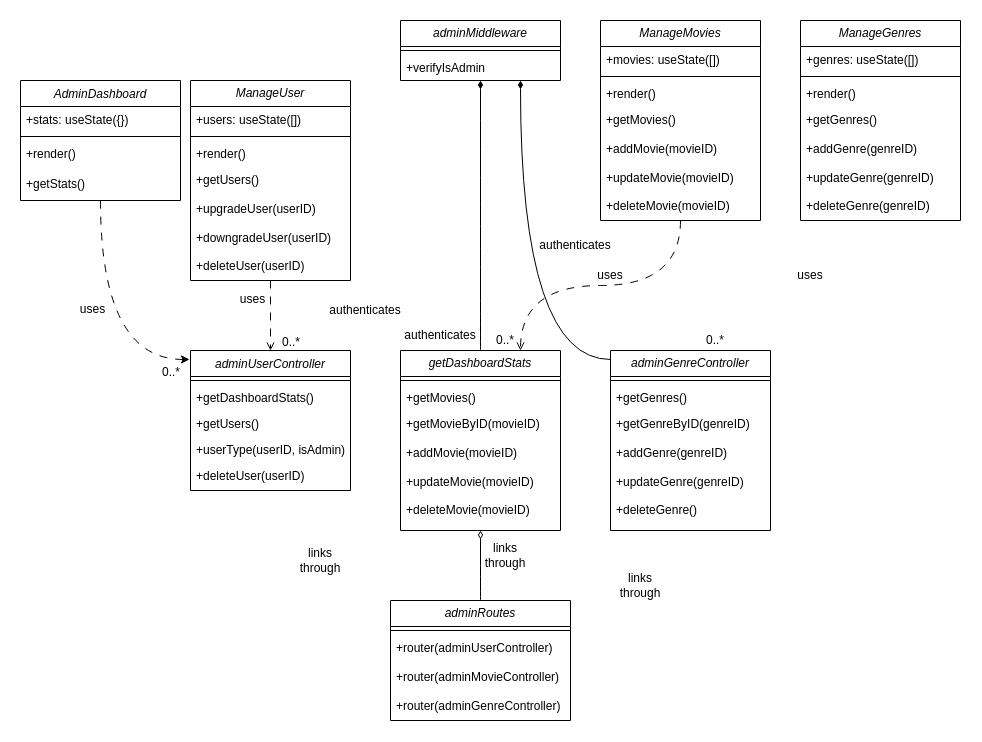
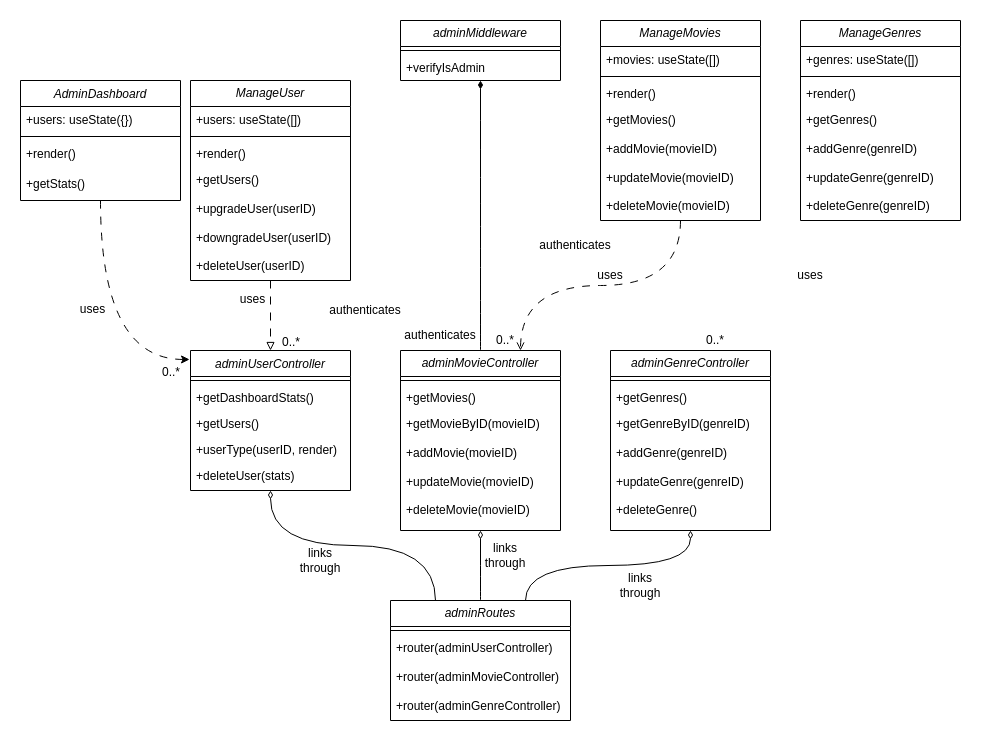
node "+stats: useState({})": label "+stats: useState({})" -> "+users: useState({})"
edge "adminGenreController" -> "+verifyIsAdmin": removed
edge "ManageUser" -> "adminUserController": arrowhead open -> block
node "getDashboardStats": label "getDashboardStats" -> "adminMovieController"
node "+userType(userID, isAdmin)": label "+userType(userID, isAdmin)" -> "+userType(userID, render)"
node "+deleteUser(userID)": label "+deleteUser(userID)" -> "+deleteUser(stats)"
edge "adminRoutes" -> "adminUserController": added
edge "adminRoutes" -> "adminGenreController": added
